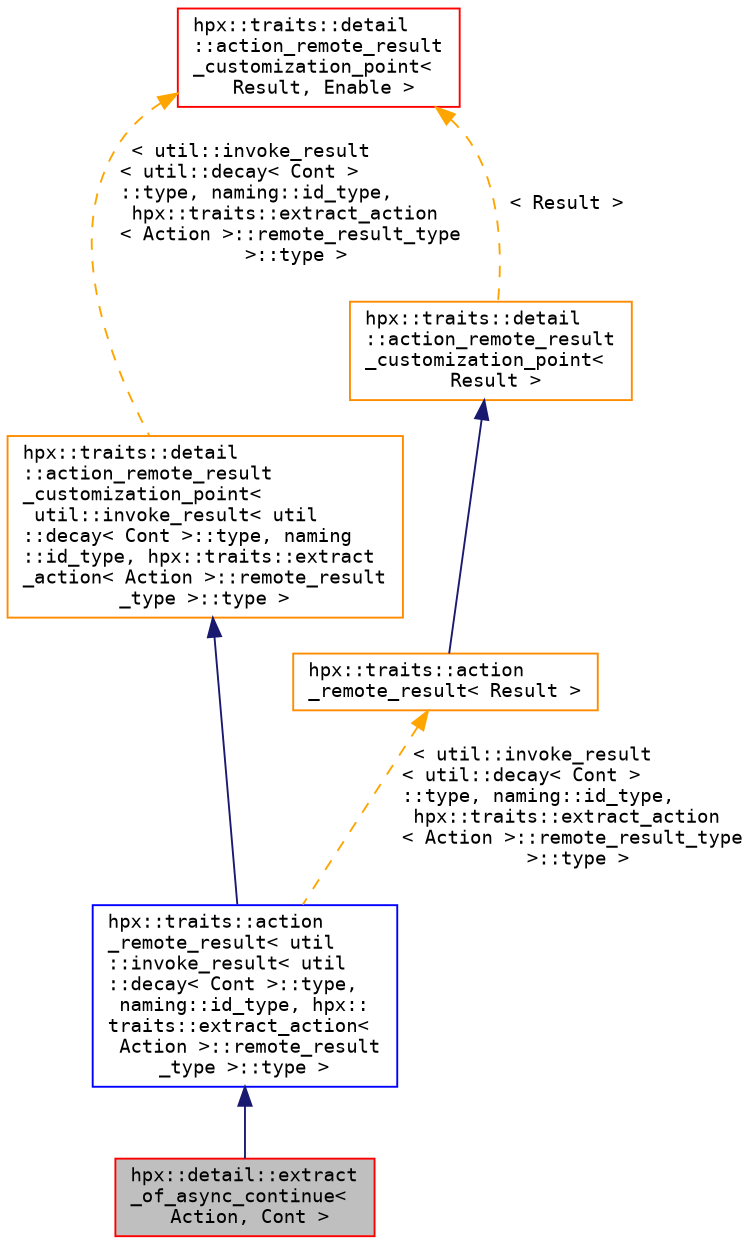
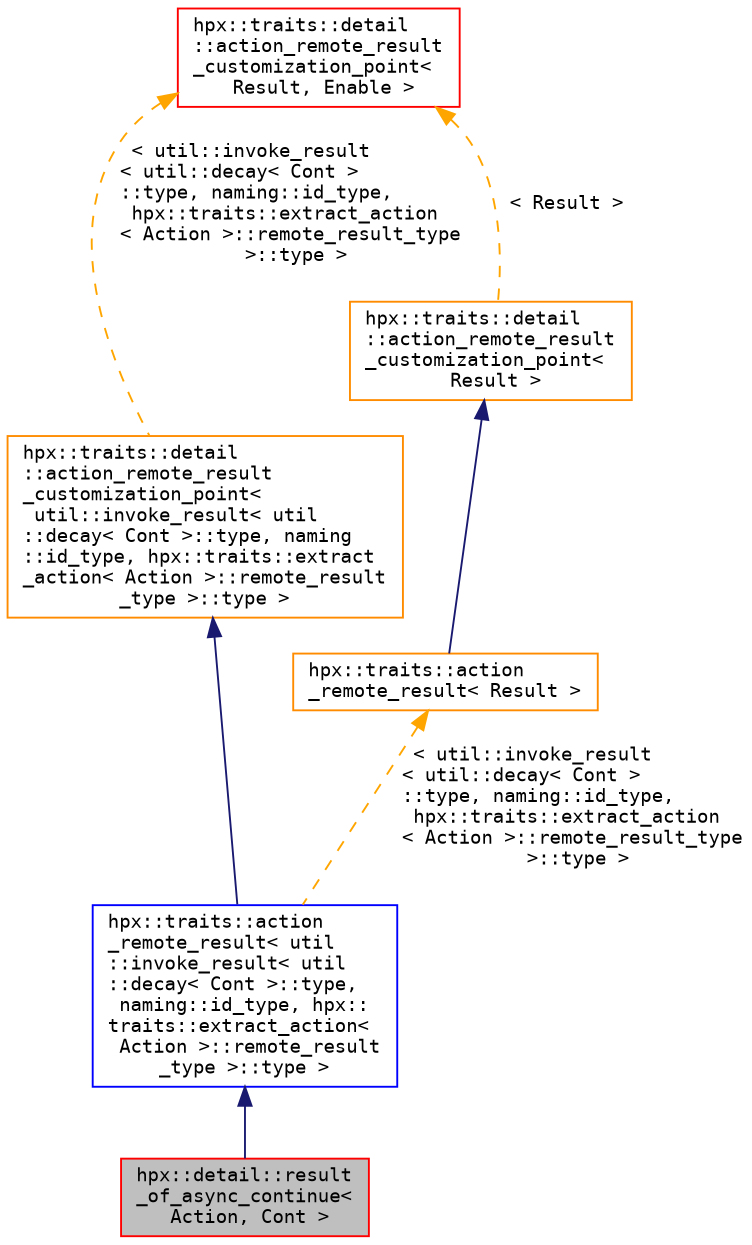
node "hpx::detail::extract _of_async_continue< Action, Cont >": label "hpx::detail::extract _of_async_continue< Action, Cont >" -> "hpx::detail::result _of_async_continue< Action, Cont >"
